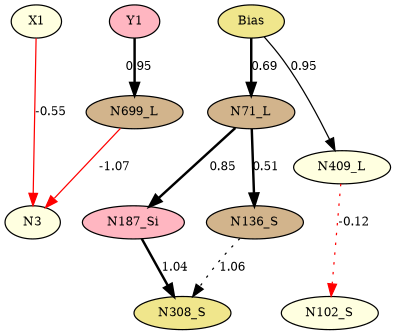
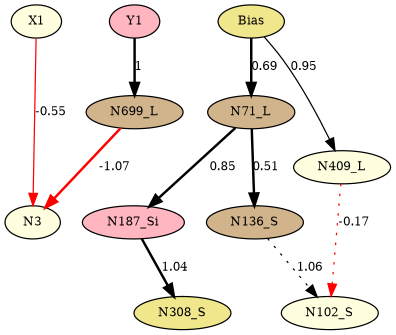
edge "Y1" -> "N699_L": label "0.95" -> "1"
edge "N699_L" -> "N3": style solid -> bold
edge "N409_L" -> "N102_S": label "-0.12" -> "-0.17"
edge "N136_S" -> "N308_S": now "N136_S" -> "N102_S"
